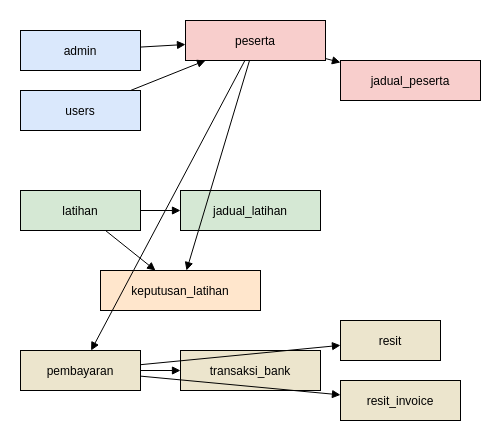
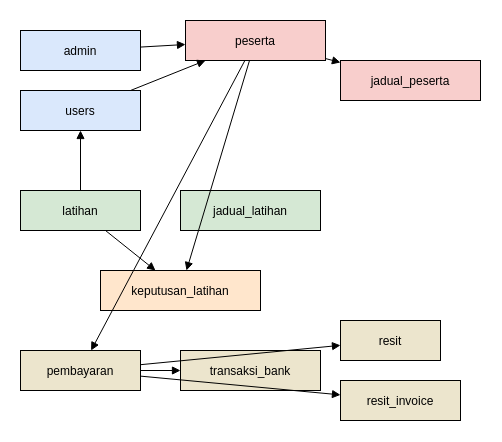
edge "latihan" -> "jadual_latihan": now "latihan" -> "users"
